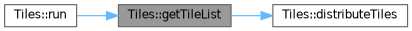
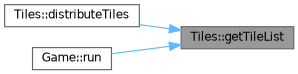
node "Tiles::run": label "Tiles::run" -> "Game::run"
edge "Tiles::getTileList" -> "Tiles::distributeTiles": reversed
